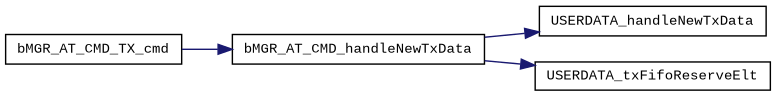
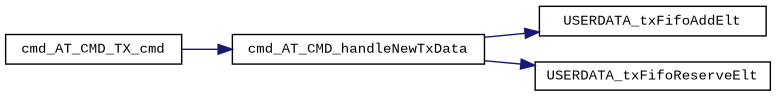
node "USERDATA_handleNewTxData": label "USERDATA_handleNewTxData" -> "USERDATA_txFifoAddElt"
node "bMGR_AT_CMD_TX_cmd": label "bMGR_AT_CMD_TX_cmd" -> "cmd_AT_CMD_TX_cmd"
node "bMGR_AT_CMD_handleNewTxData": label "bMGR_AT_CMD_handleNewTxData" -> "cmd_AT_CMD_handleNewTxData"
